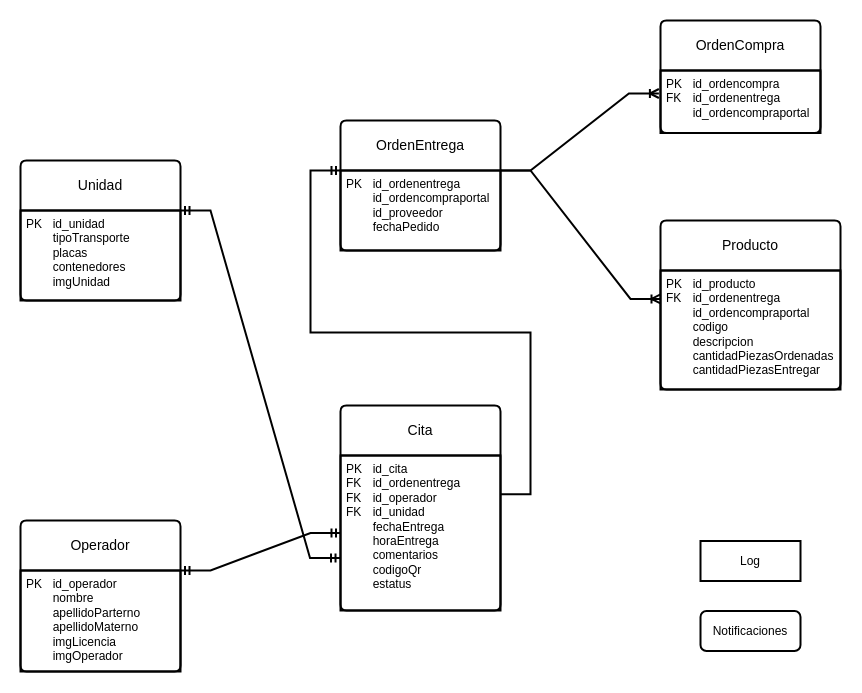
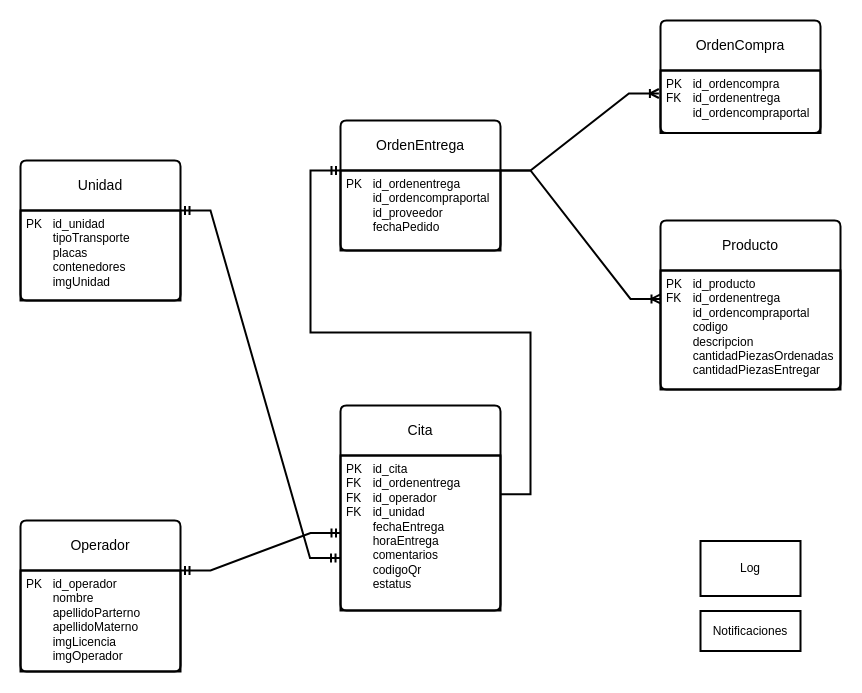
node "Log": size 100x40 -> 100x55
node "Notificaciones": shape rounded rectangle -> rectangle
